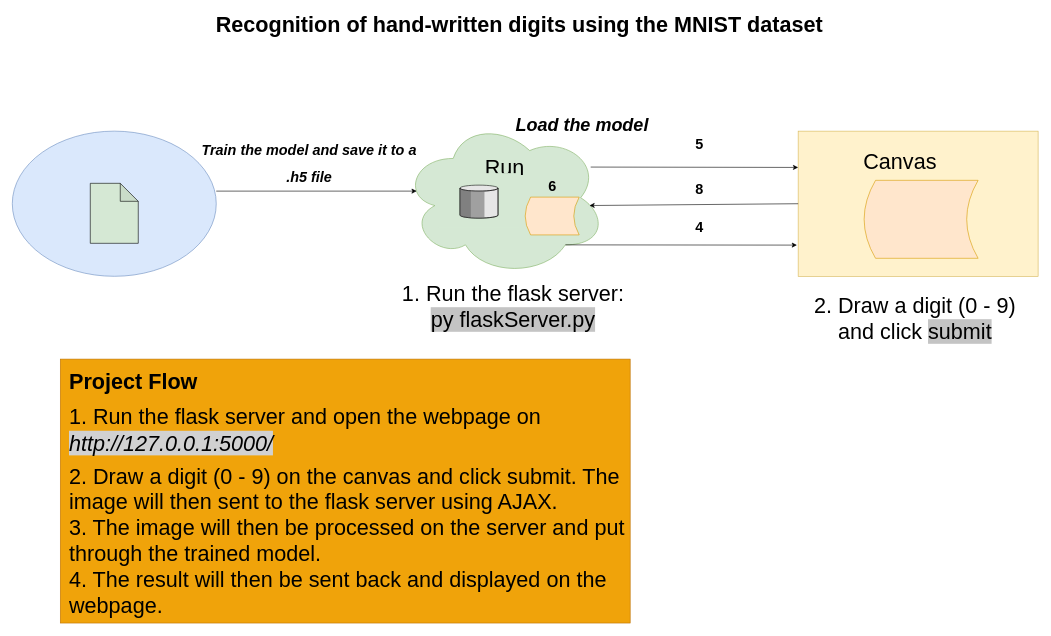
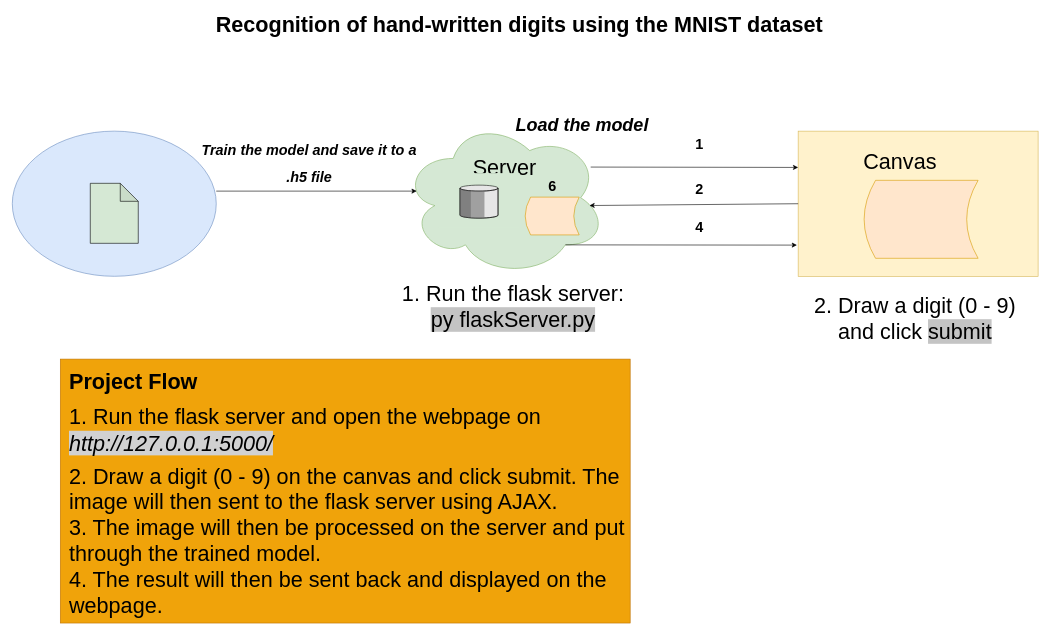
node "5": label "5" -> "1"
node "Run": label "Run" -> "Server"
node "8": label "8" -> "2"
